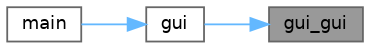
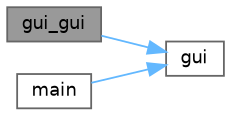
edge "gui" -> "gui_gui": reversed
